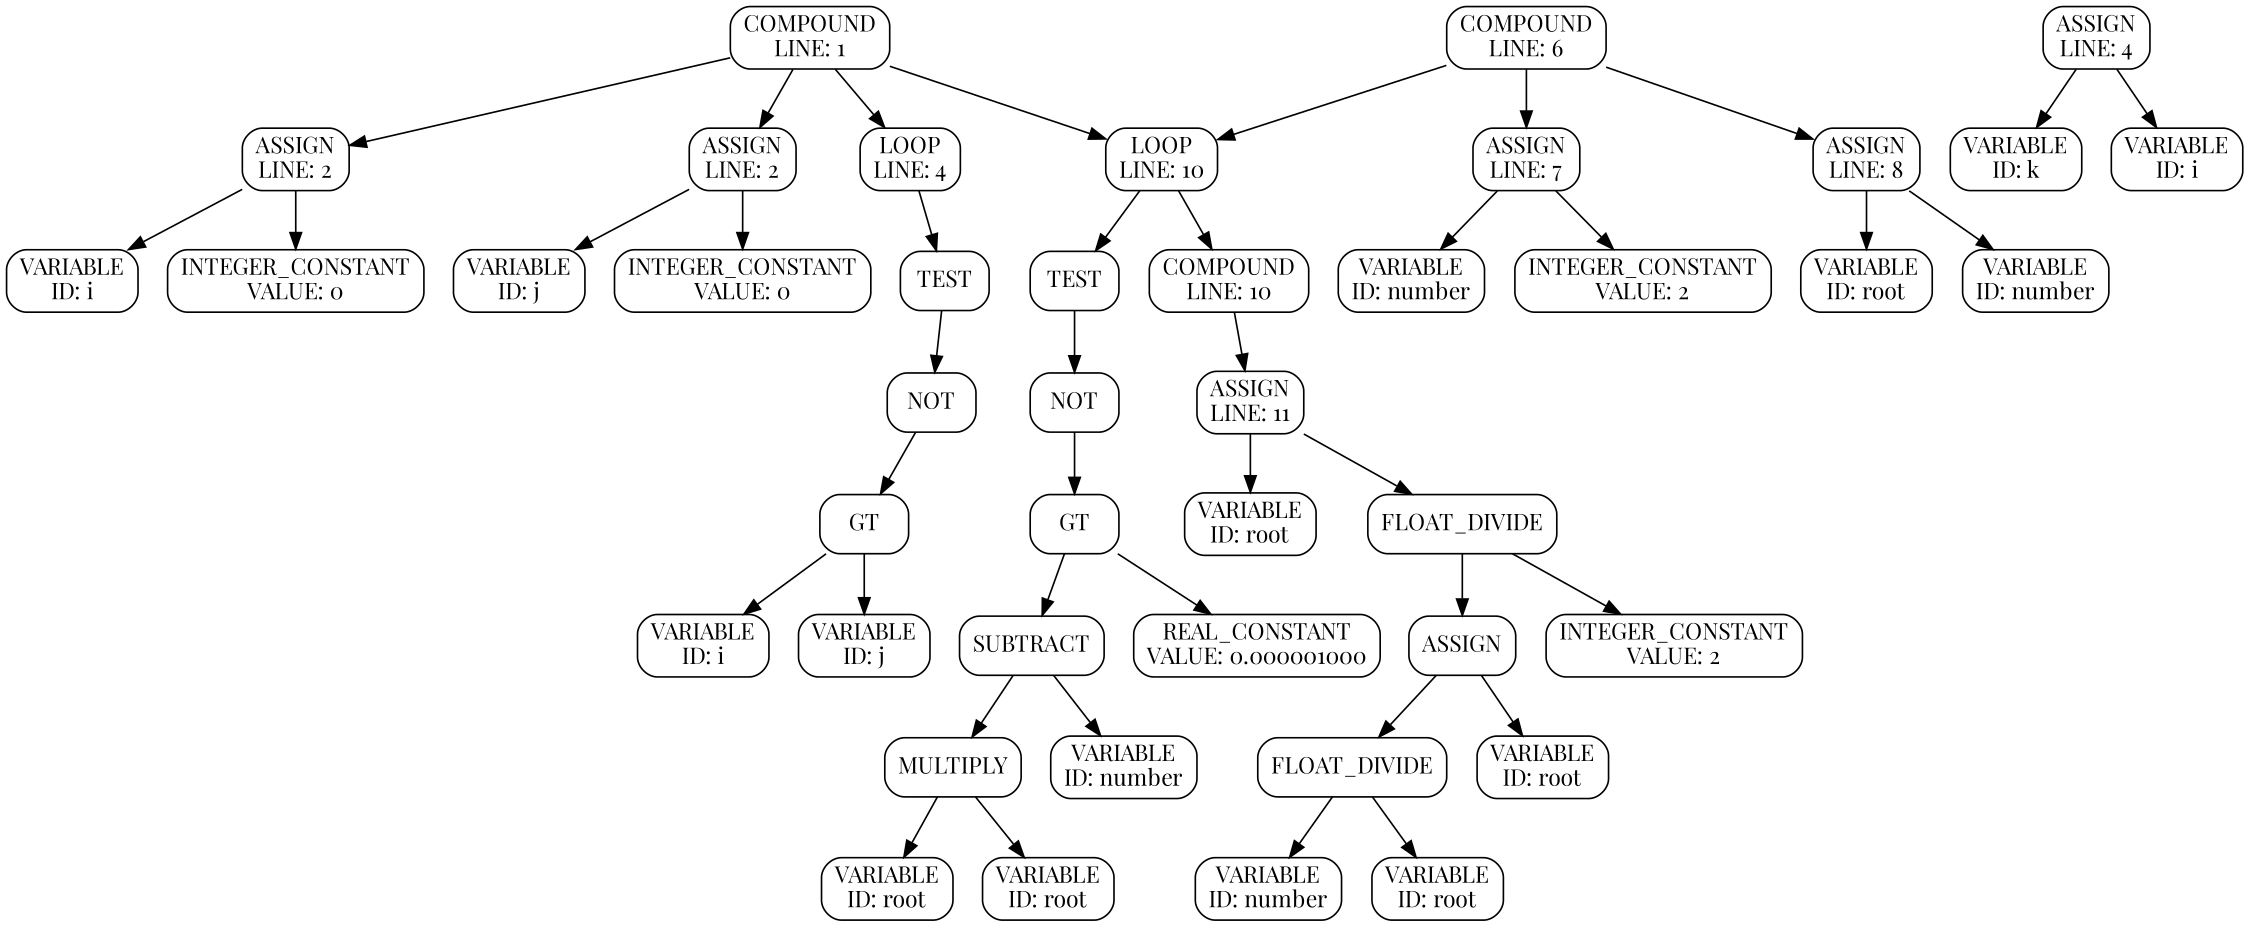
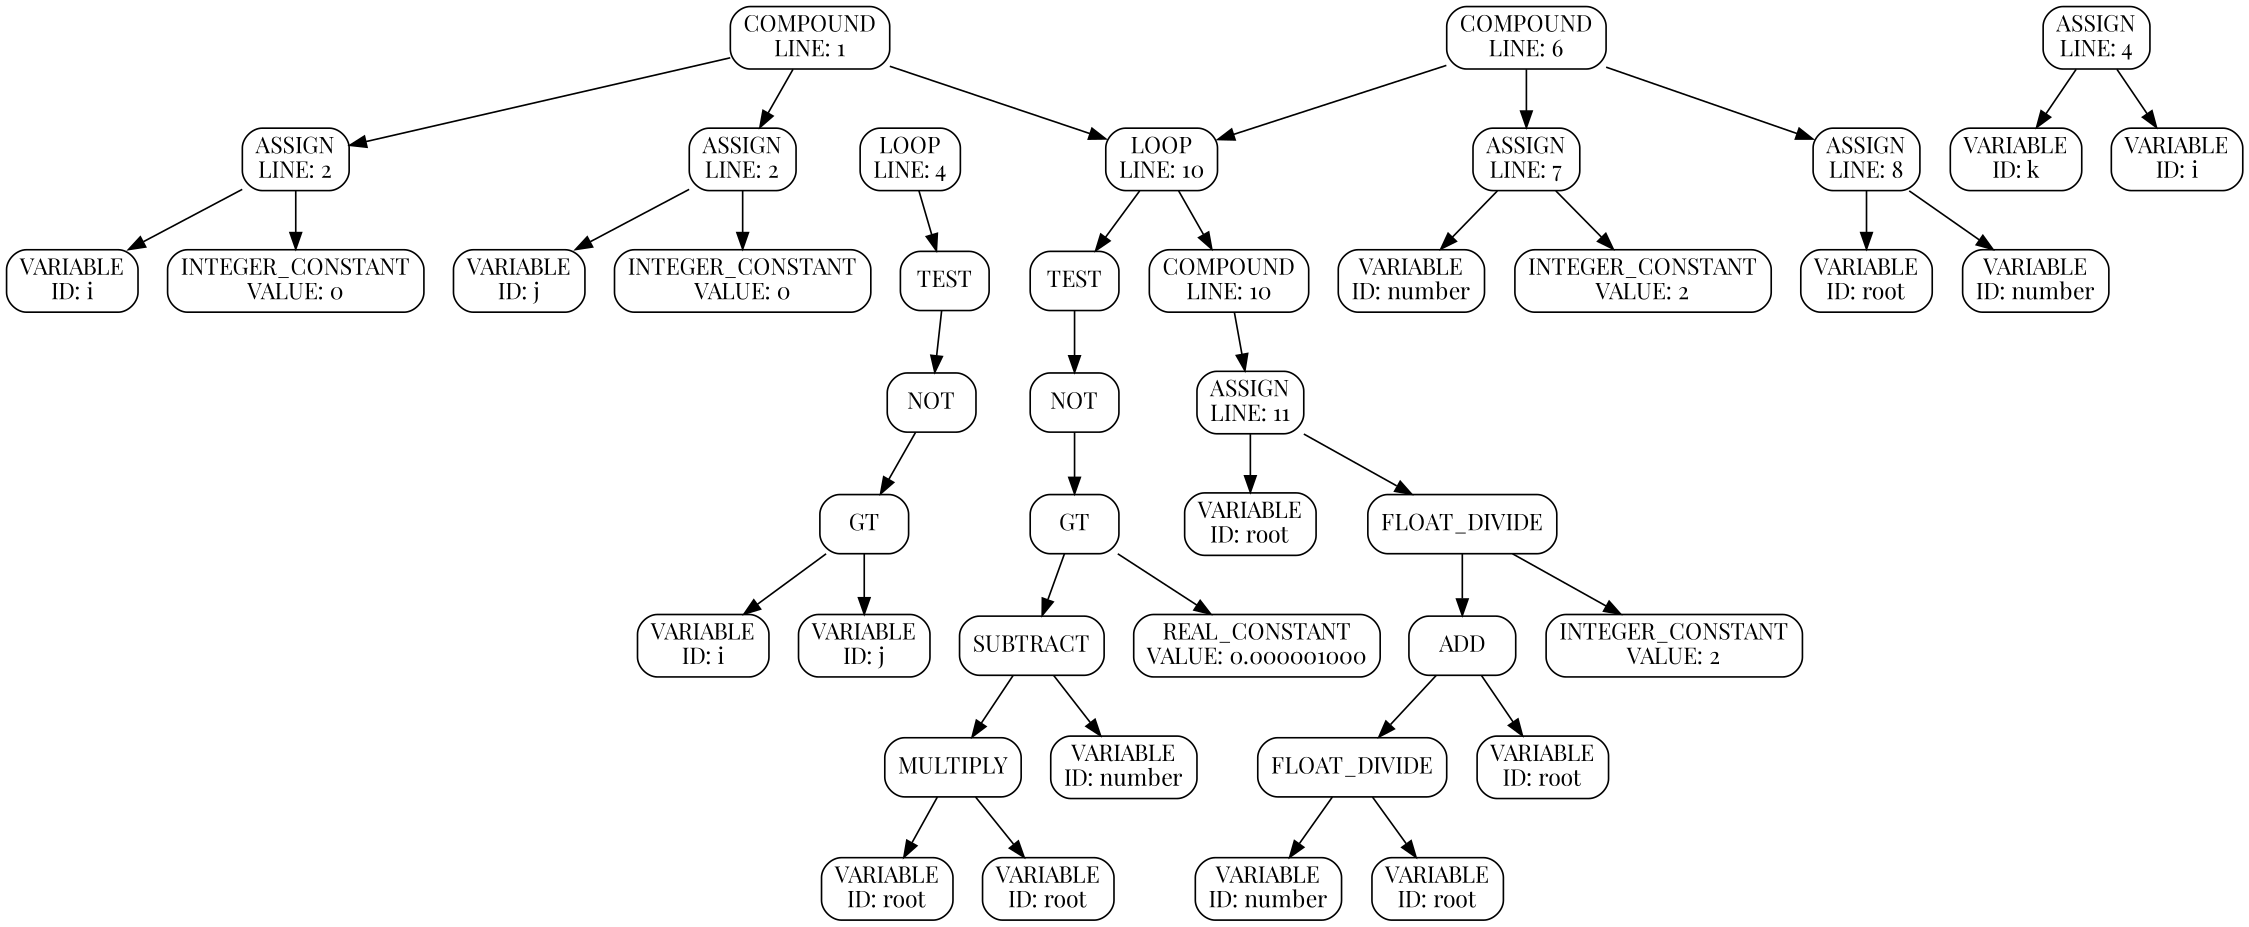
edge "COMPOUND LINE: 1" -> "LOOP LINE: 4": removed
node "ASSIGN": label "ASSIGN" -> "ADD"
